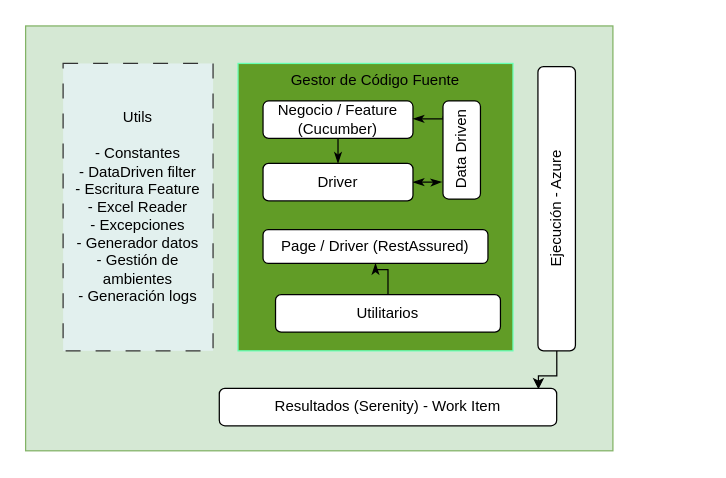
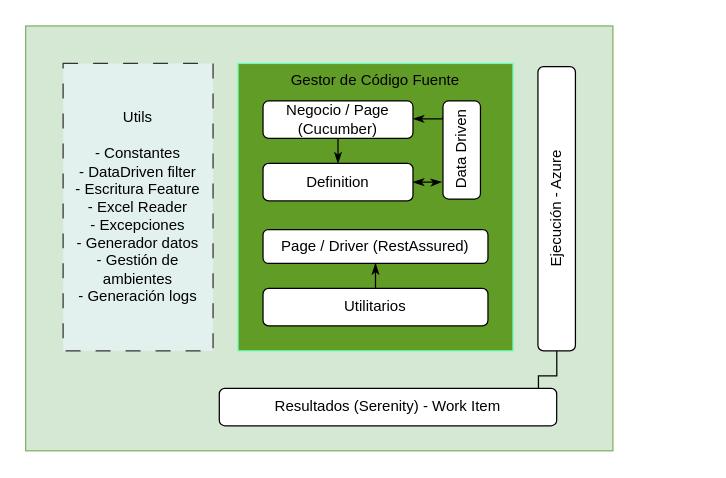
node "Negocio / Feature (Cucumber)": label "Negocio / Feature (Cucumber)" -> "Negocio / Page (Cucumber)"
node "Driver": label "Driver" -> "Definition"
node "Utilitarios": moved (388, 313) -> (376, 307)
edge "Ejecución - Azure" -> "Resultados (Serenity) - Work Item": arrowhead classic -> none
